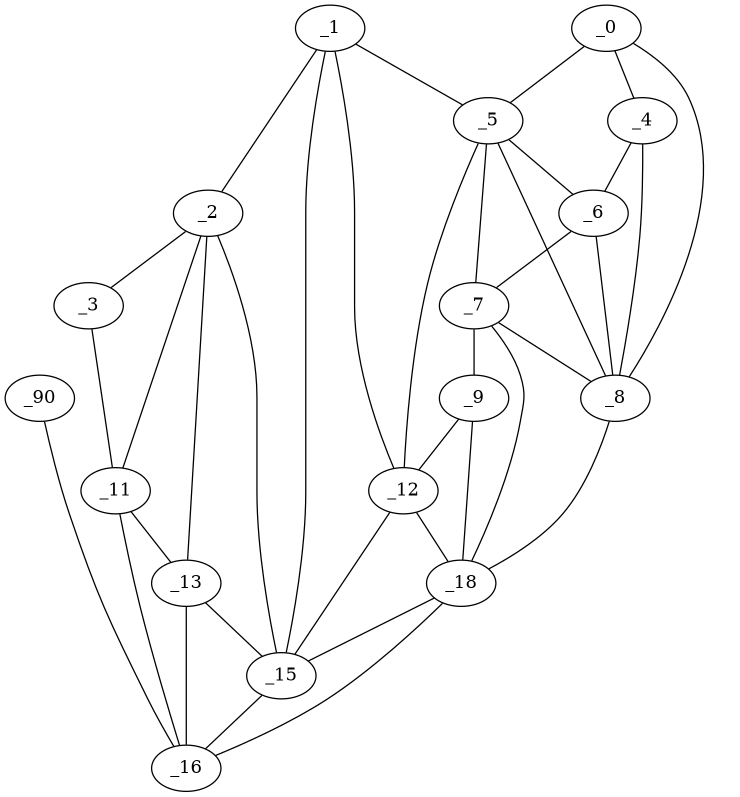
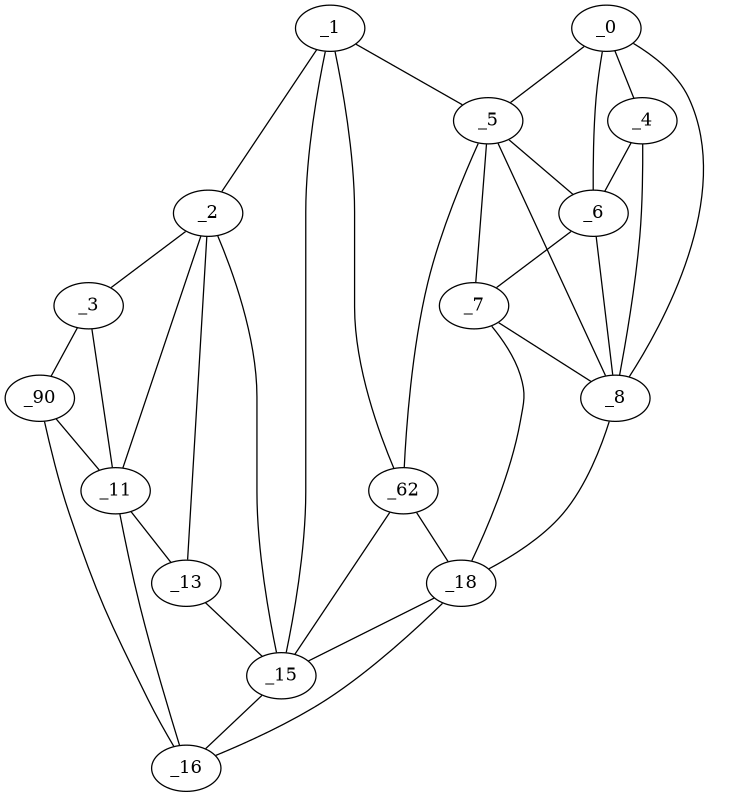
edge "_0" -- "_6": added
edge "_3" -- "_90": added
node "_9": removed
edge "_90" -- "_11": added
node "_12": label "_12" -> "_62"
edge "_13" -- "_16": removed
